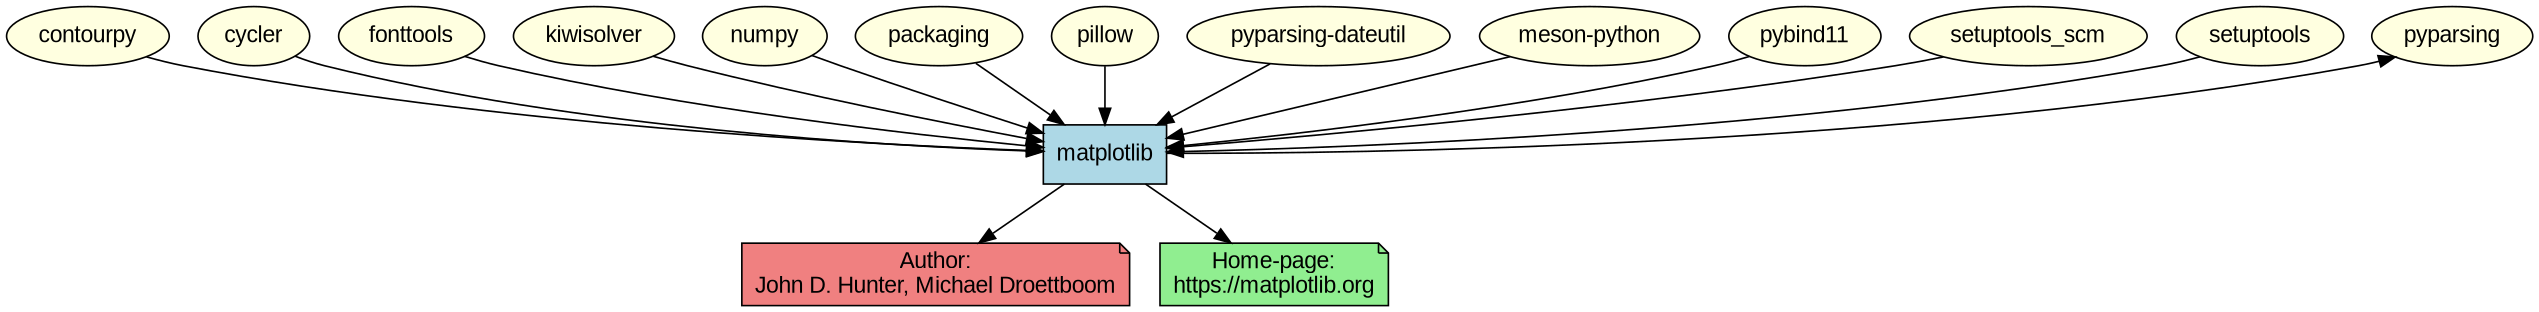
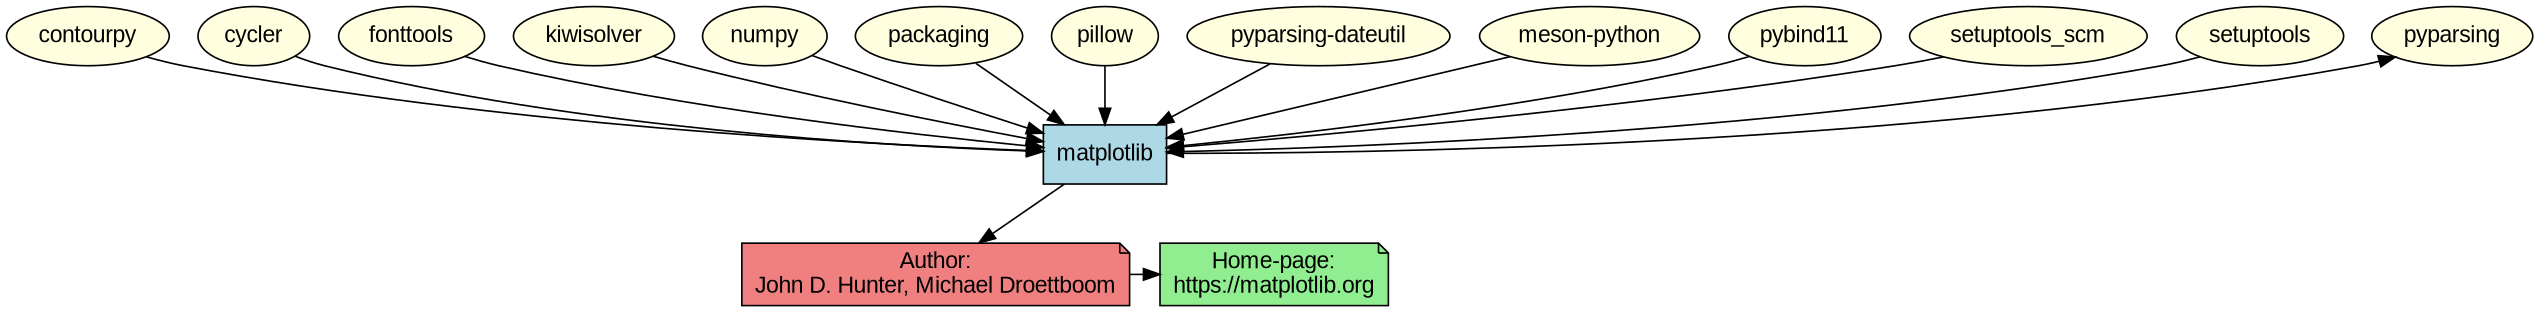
edge "matplotlib" -> "Home-page: https://matplotlib.org": now "Author: John D. Hunter, Michael Droettboom" -> "Home-page: https://matplotlib.org"
